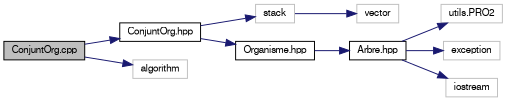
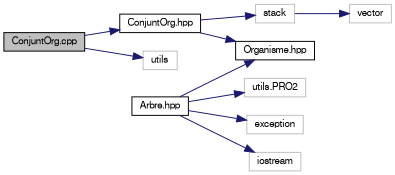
edge "Organisme.hpp" -> "Arbre.hpp": reversed
node "algorithm": label "algorithm" -> "utils"
